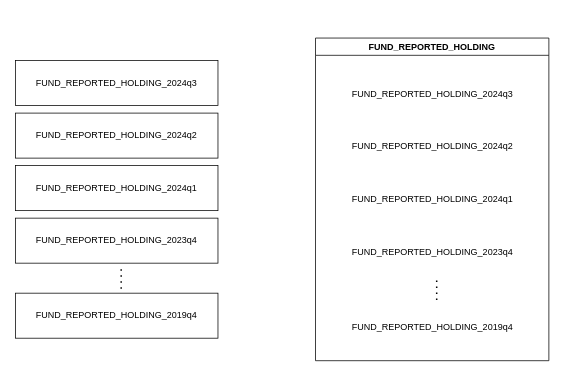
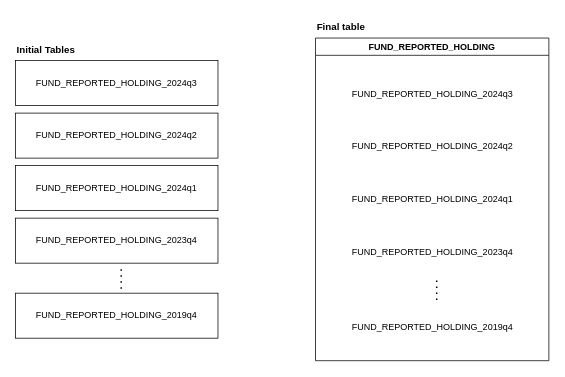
node "Final table": added
node "Initial Tables": added
